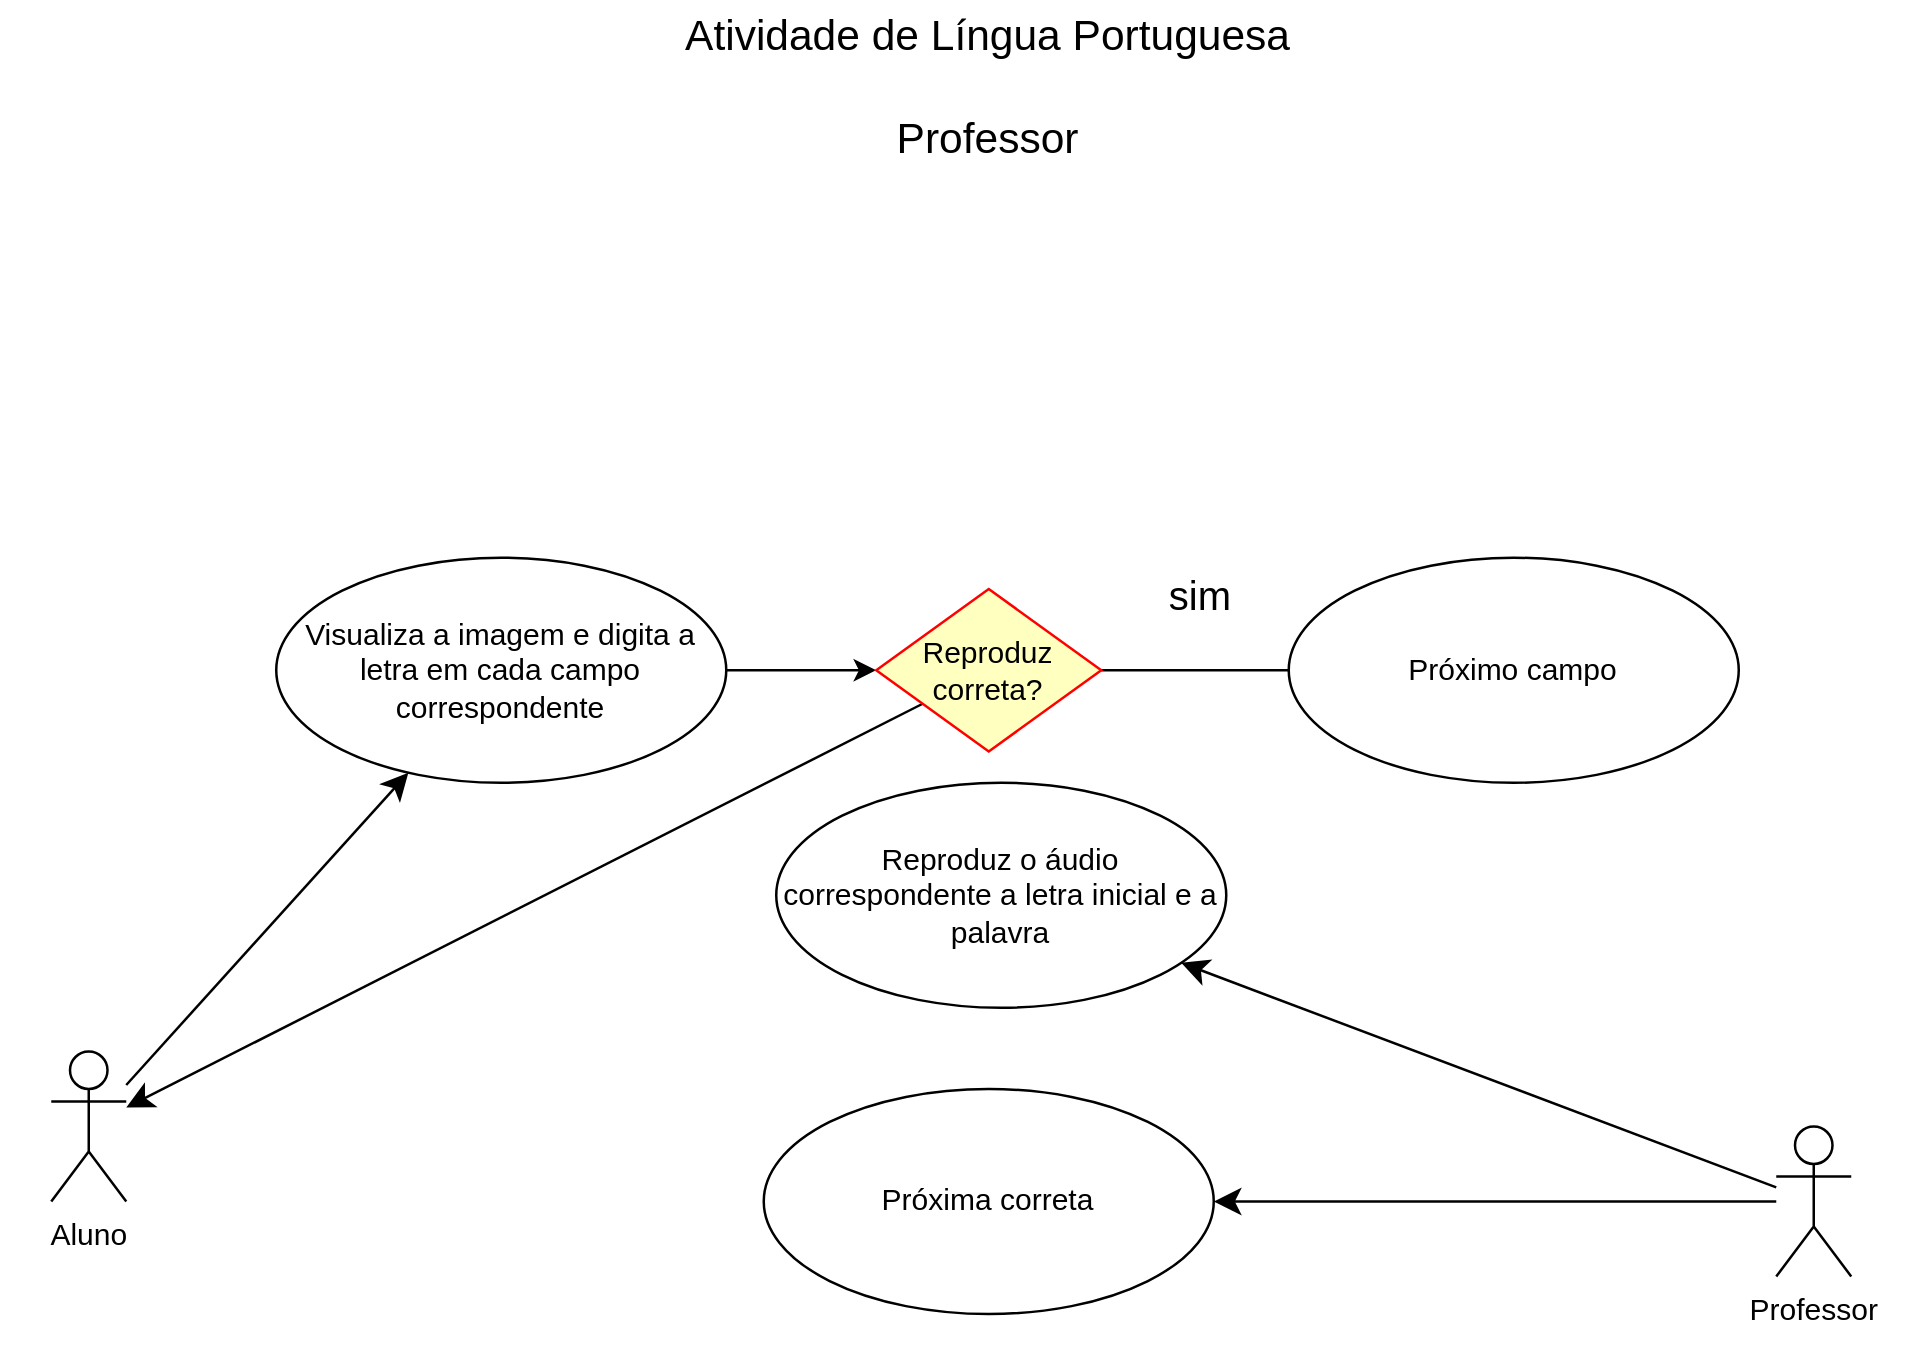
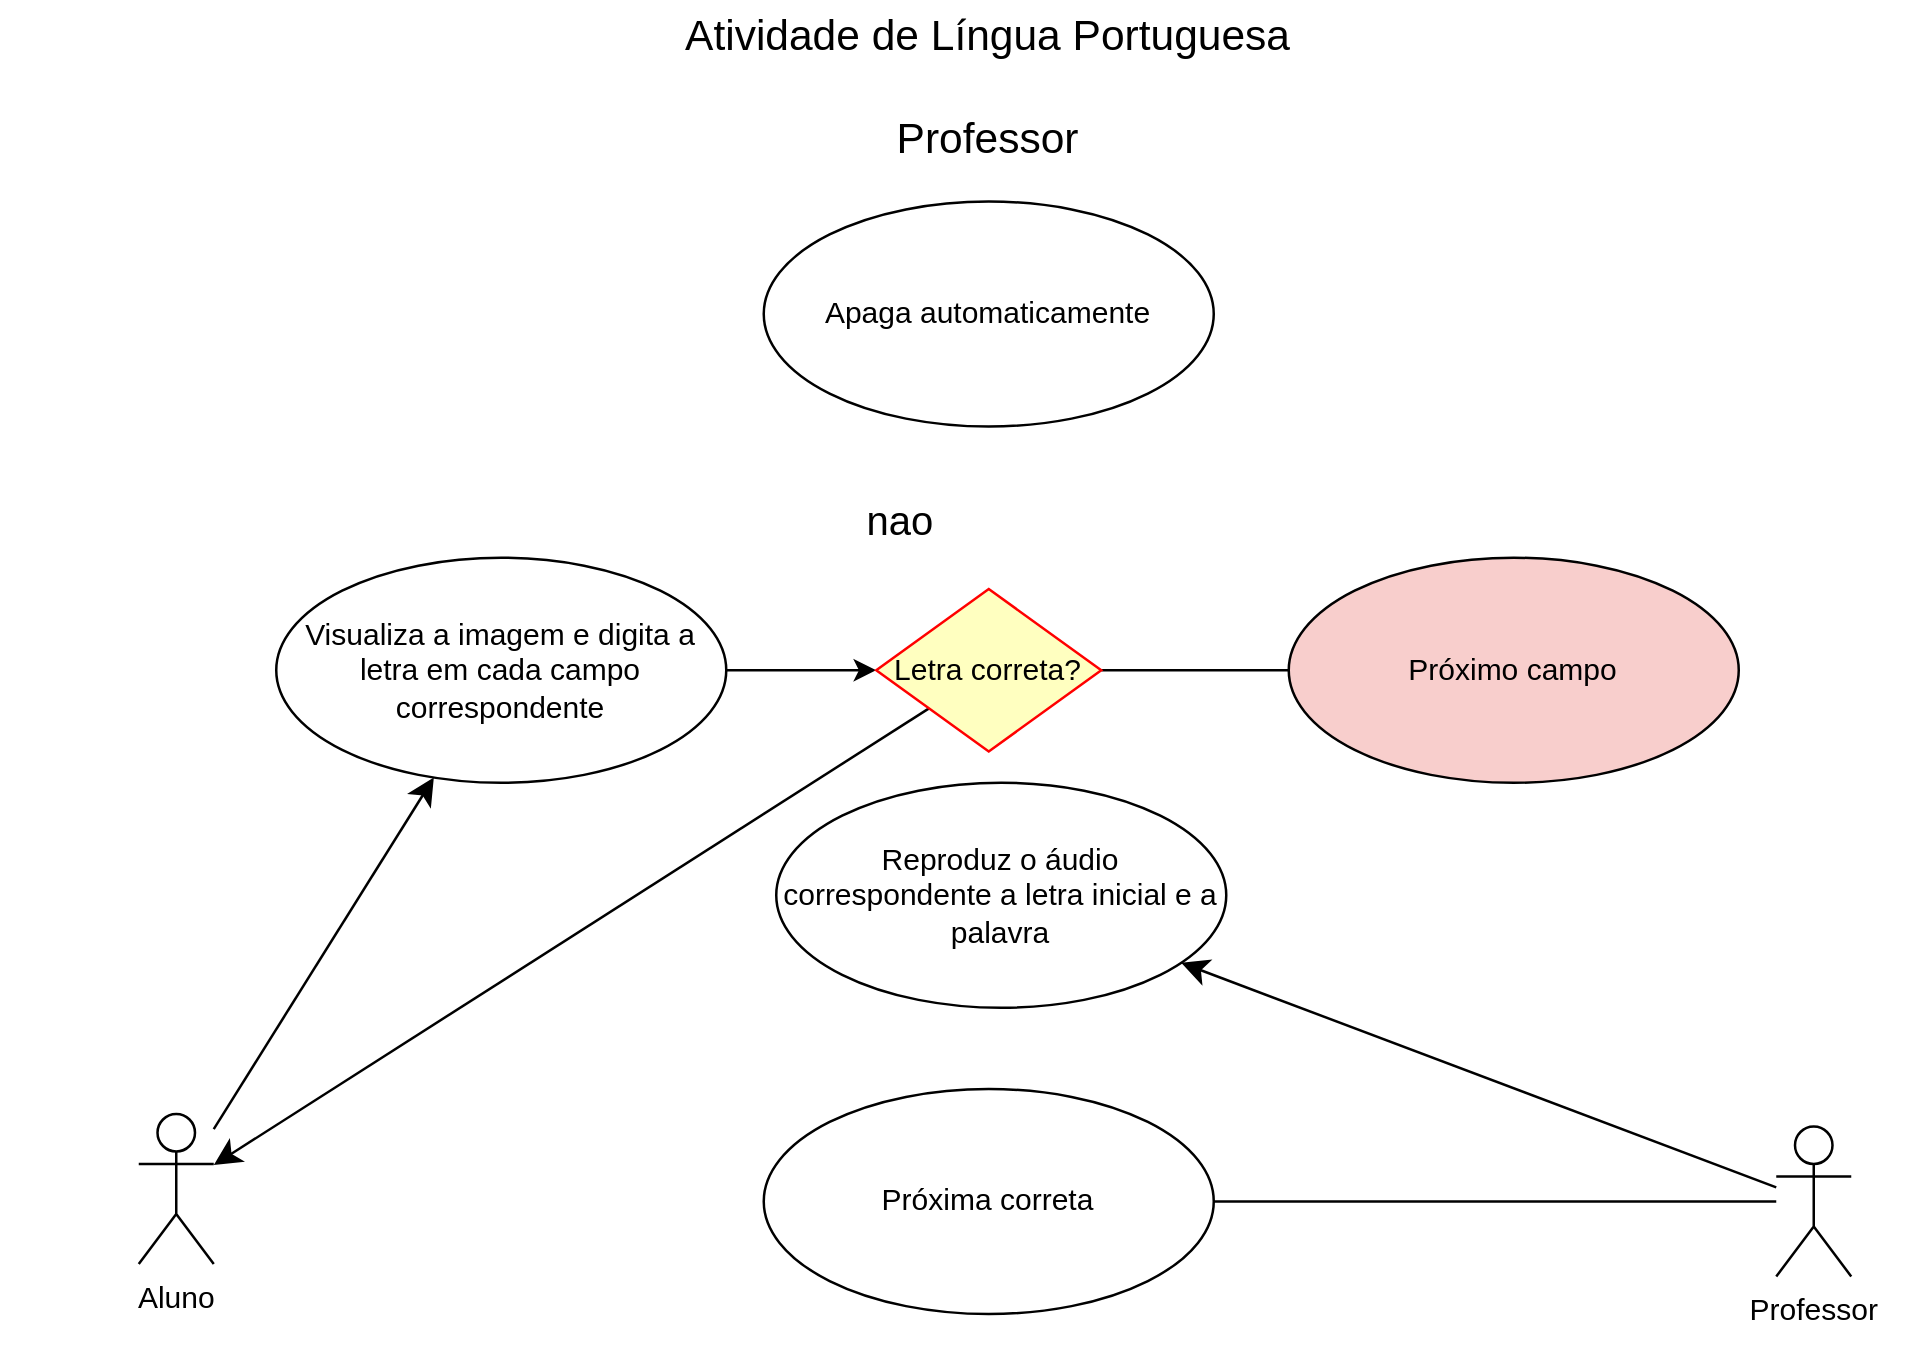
node "Apaga automaticamente": added
node "nao": added
node "sim": removed
node "Próximo campo": fillcolor #ffffff -> #f8cecc
node "Reproduz correta?": label "Reproduz correta?" -> "Letra correta?"
node "Aluno": moved (89, 1126) -> (176, 1189)
edge "Professor" -> "Próxima correta": arrowhead classic -> none
